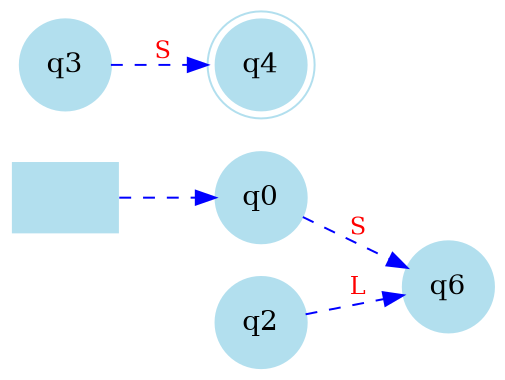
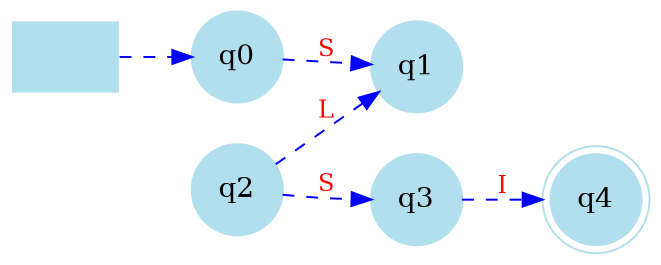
edge "q3" -> "q4": label "S" -> "I"
edge "q2" -> "q3": added, label "S"
node "q6": label "q6" -> "q1"
